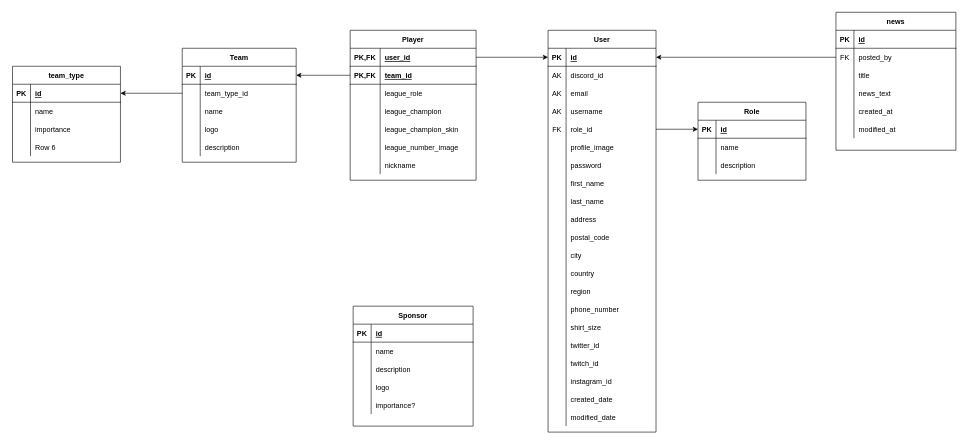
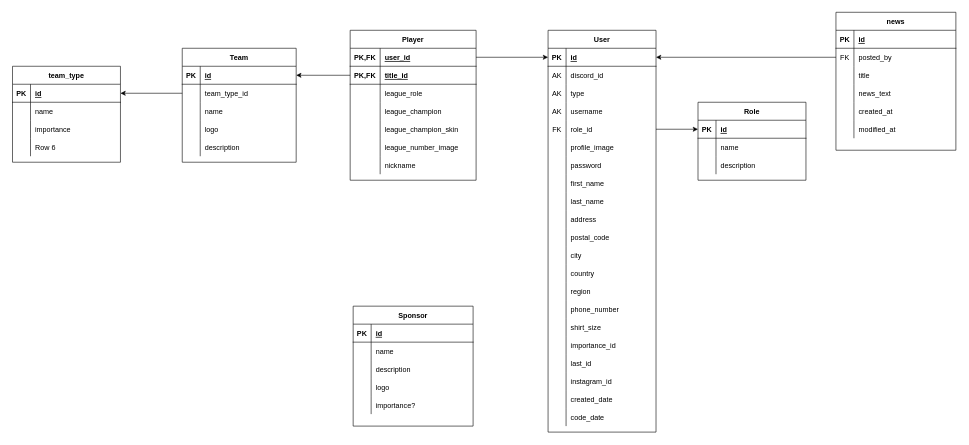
node "team_id": label "team_id" -> "title_id"
node "email": label "email" -> "type"
node "twitter_id": label "twitter_id" -> "importance_id"
node "twitch_id": label "twitch_id" -> "last_id"
node "modified_date": label "modified_date" -> "code_date"
